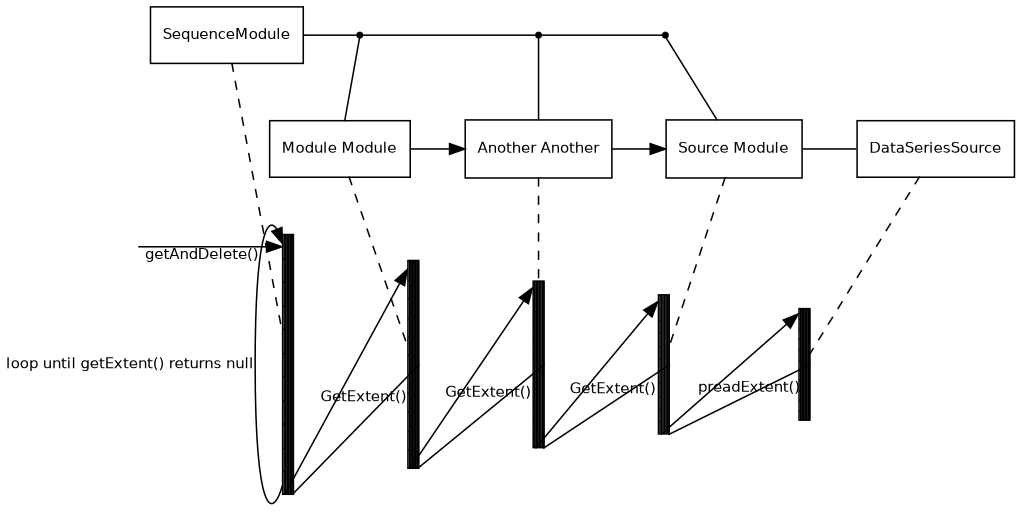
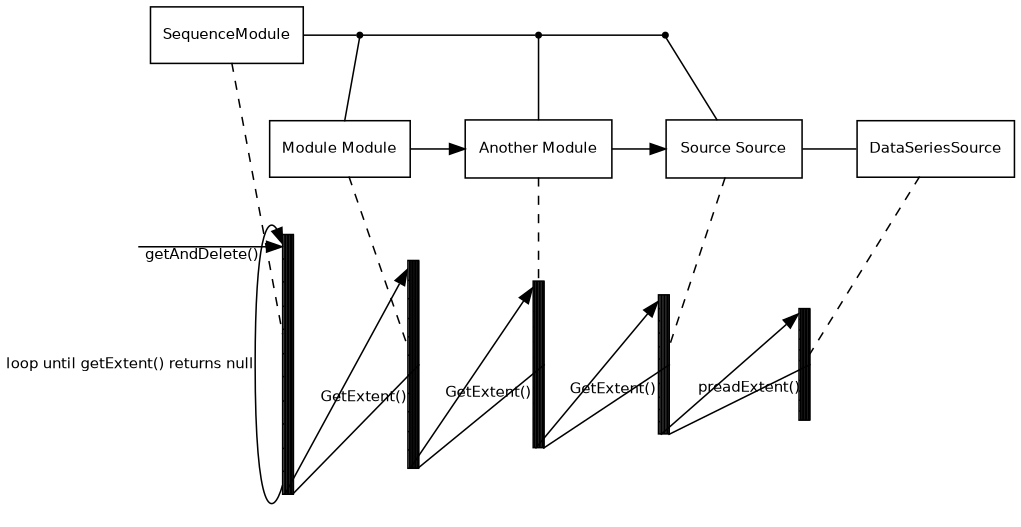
node "Another Another": label "Another Another" -> "Another Module"
node "Source Module": label "Source Module" -> "Source Source"
